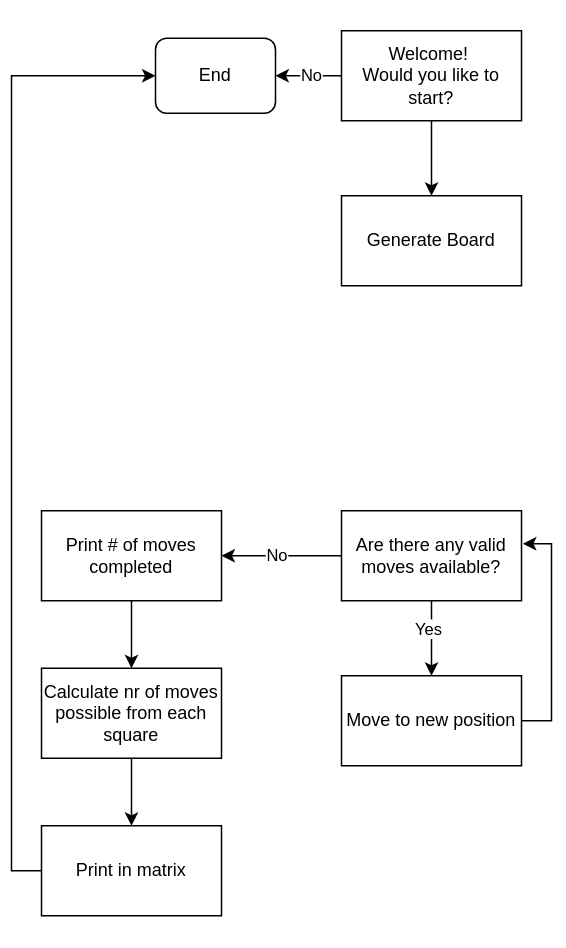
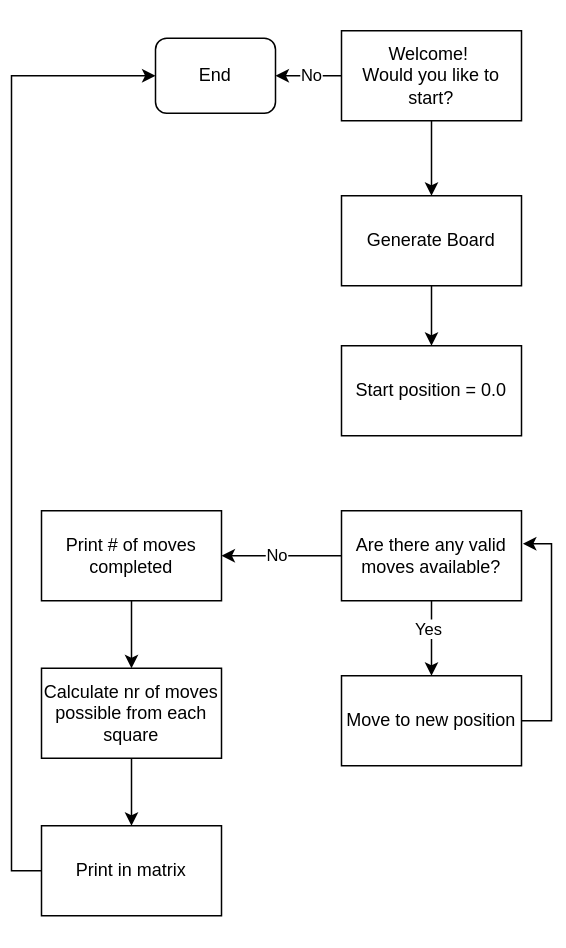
edge "Generate Board" -> "Start position = 0.0": added
node "Start position = 0.0": added
